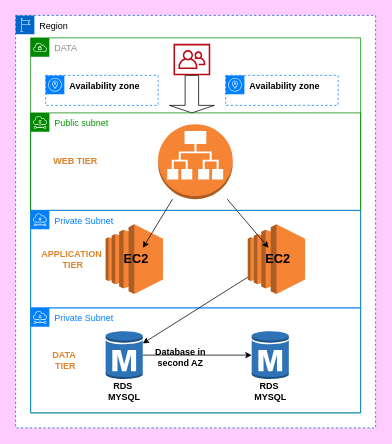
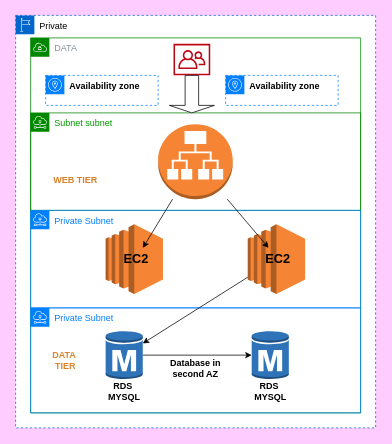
node "Region": label "Region" -> "Private"
node "Public subnet": label "Public subnet" -> "Subnet subnet"
node "WEB TIER": moved (75, 162) -> (75, 180)
node "APPLICATION TIER": removed
node "Database in second AZ": moved (180, 357) -> (195, 369)
